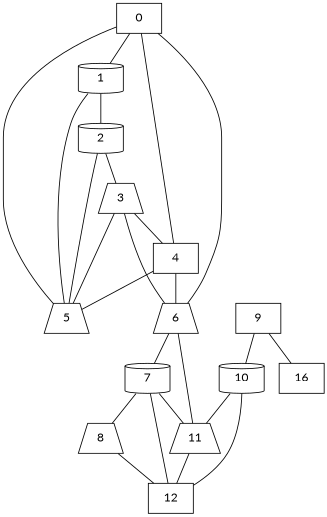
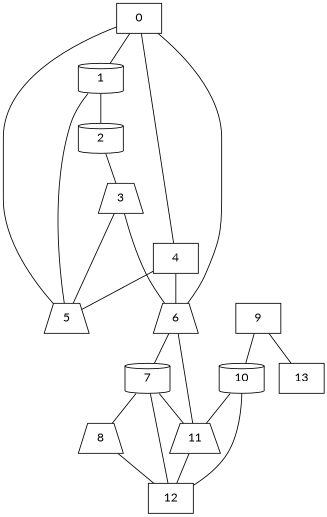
edge "2" -- "5": removed
edge "3" -- "4": removed
node "16": label "16" -> "13"
